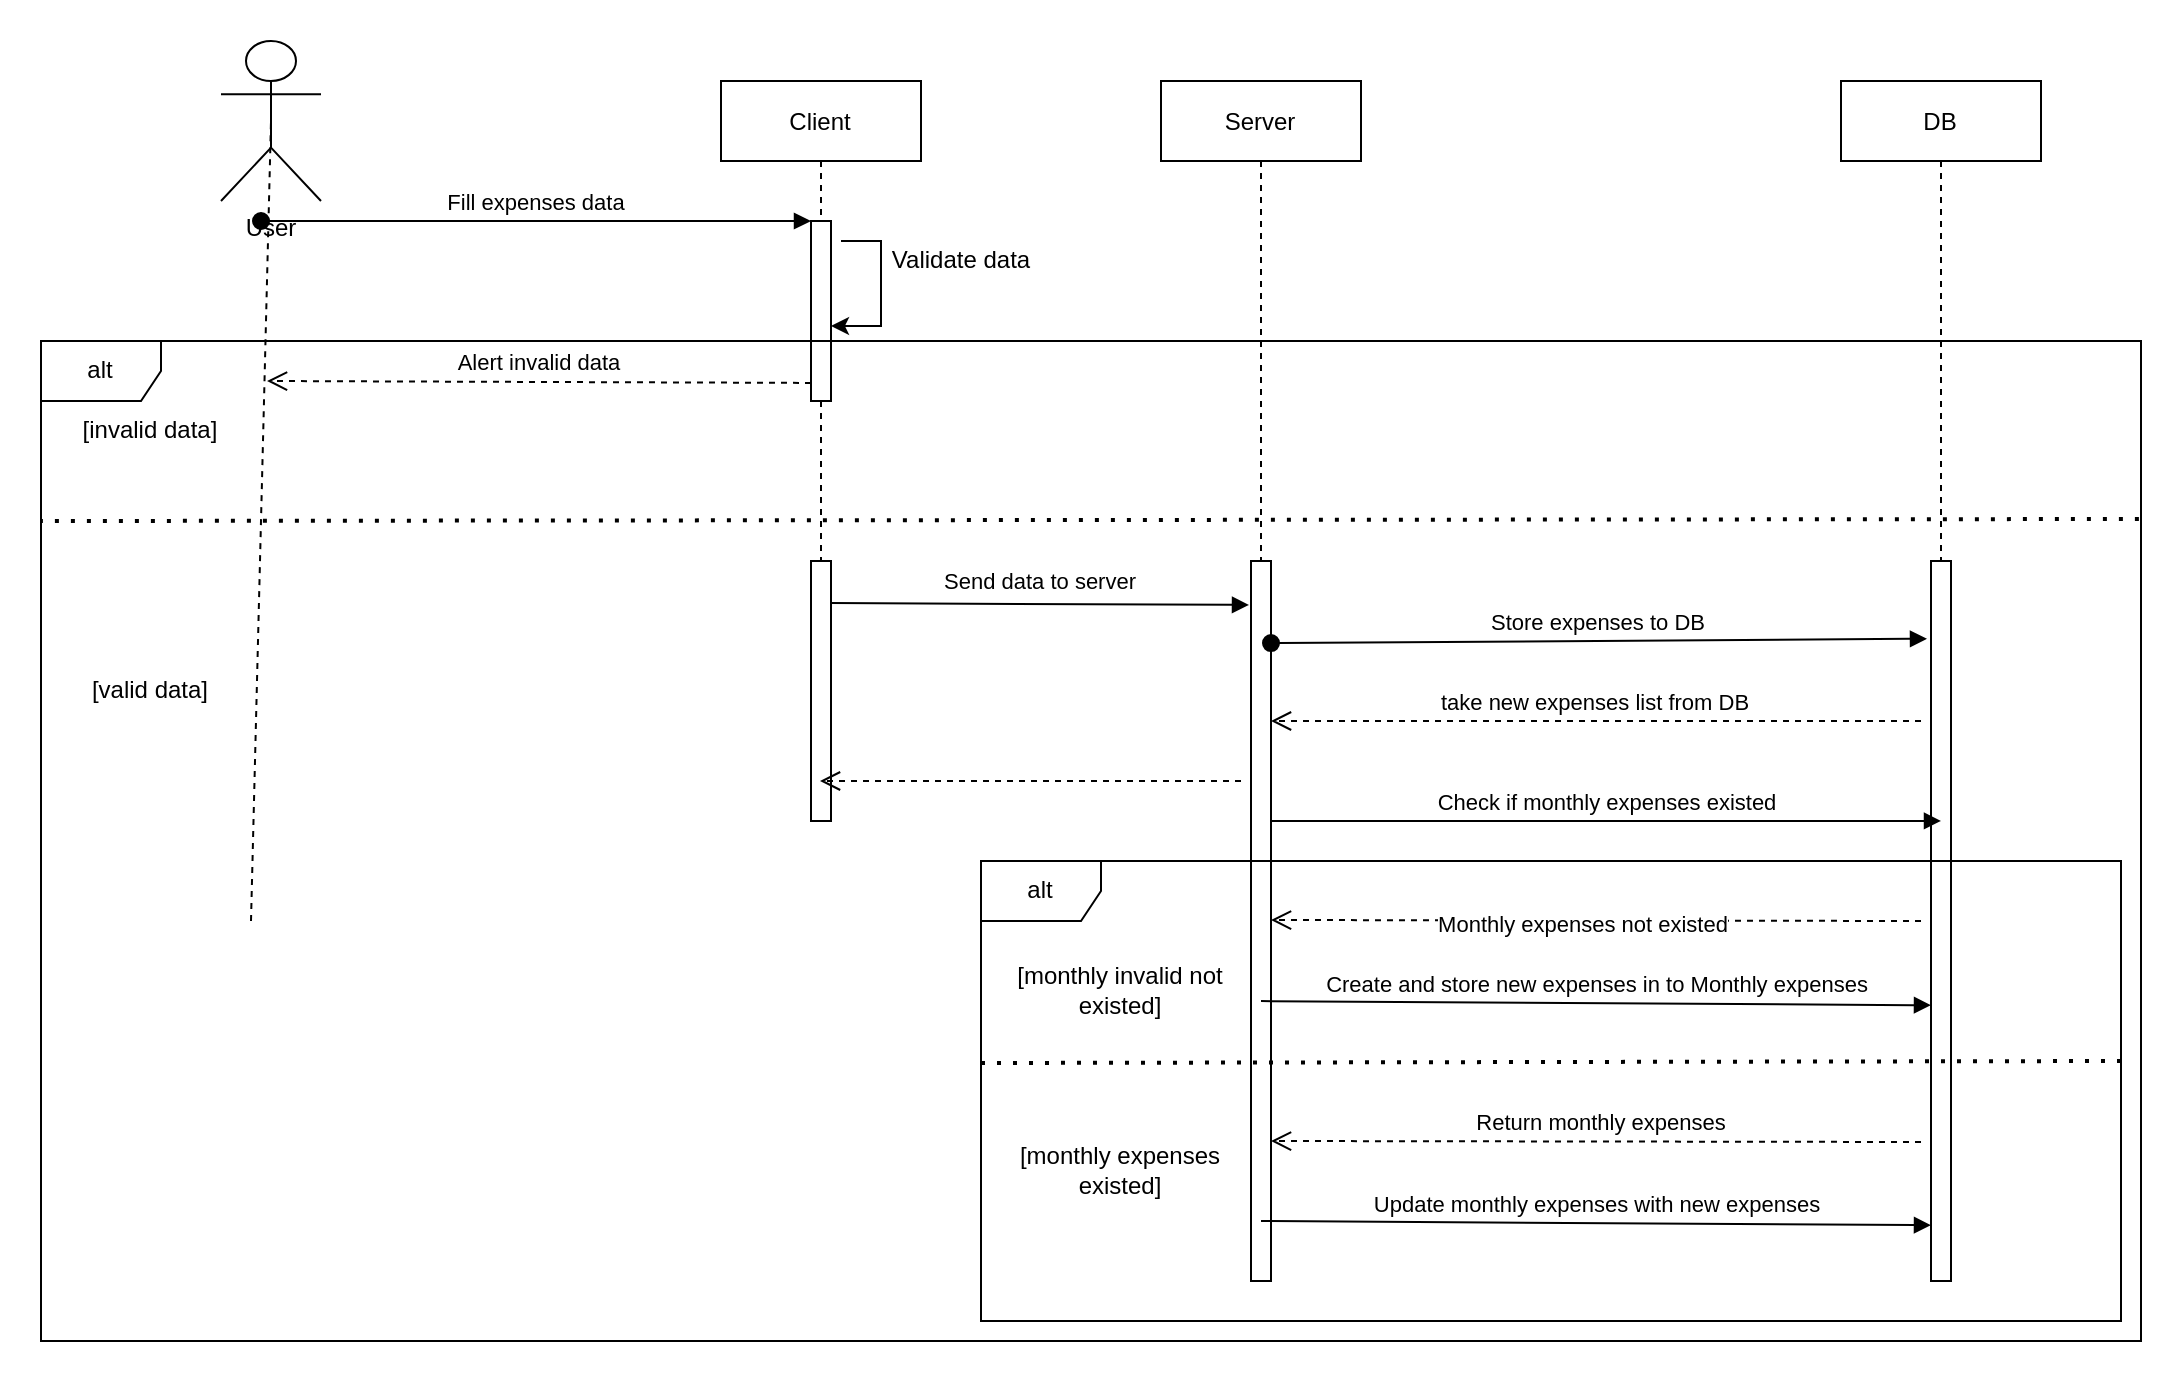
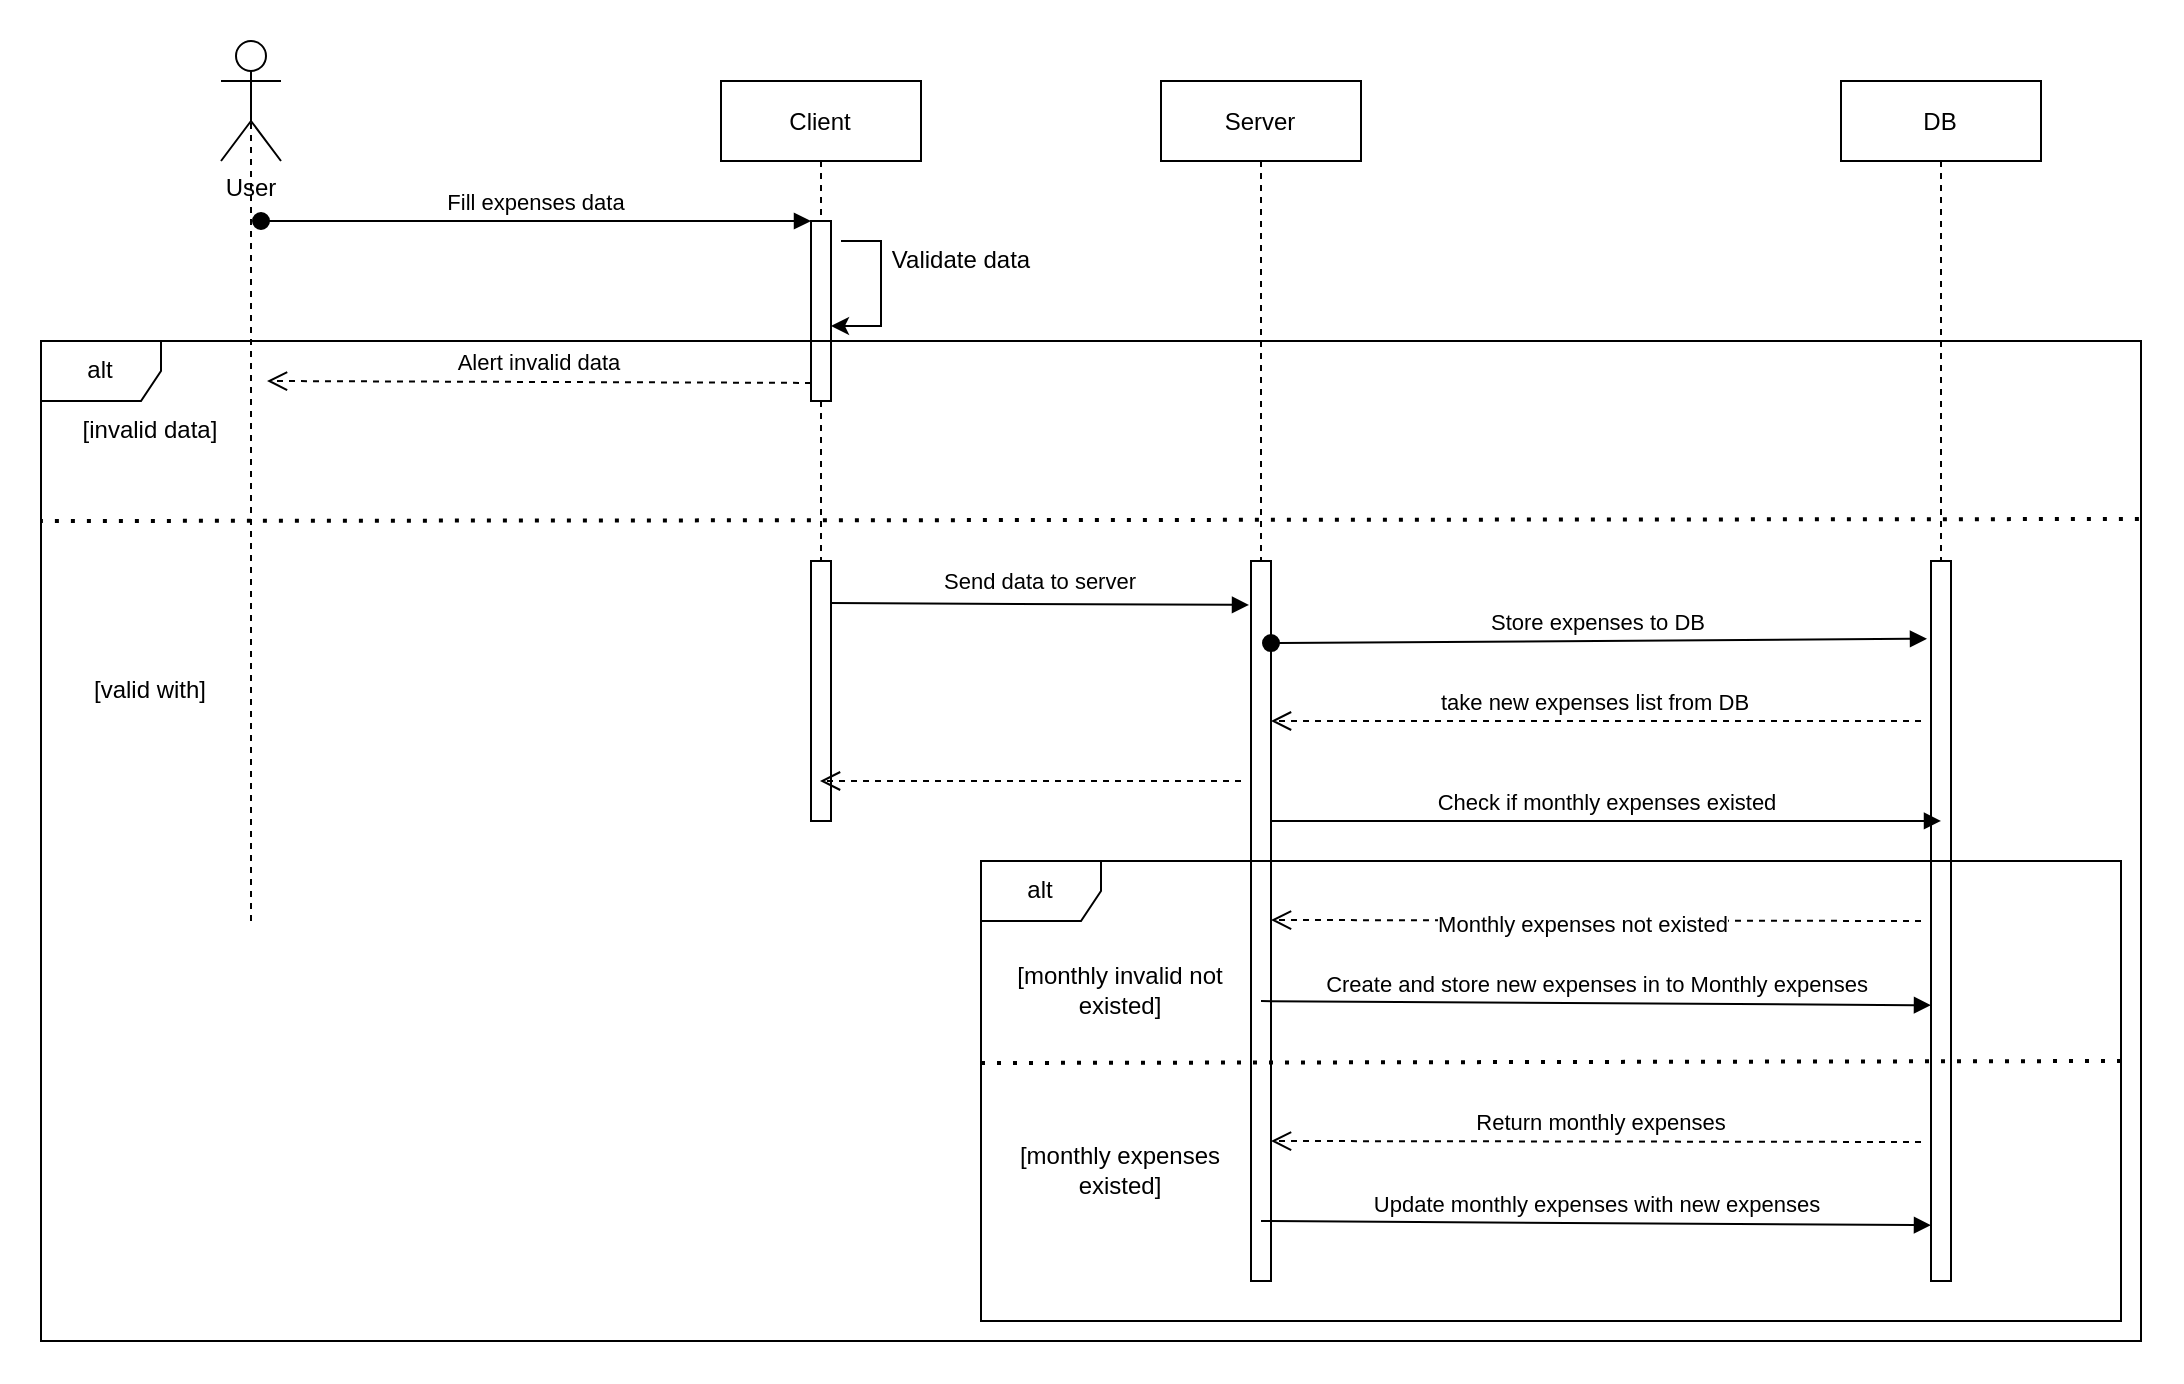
node "User": size 100x160 -> 60x120
node "[valid data]": label "[valid data]" -> "[valid with]"
